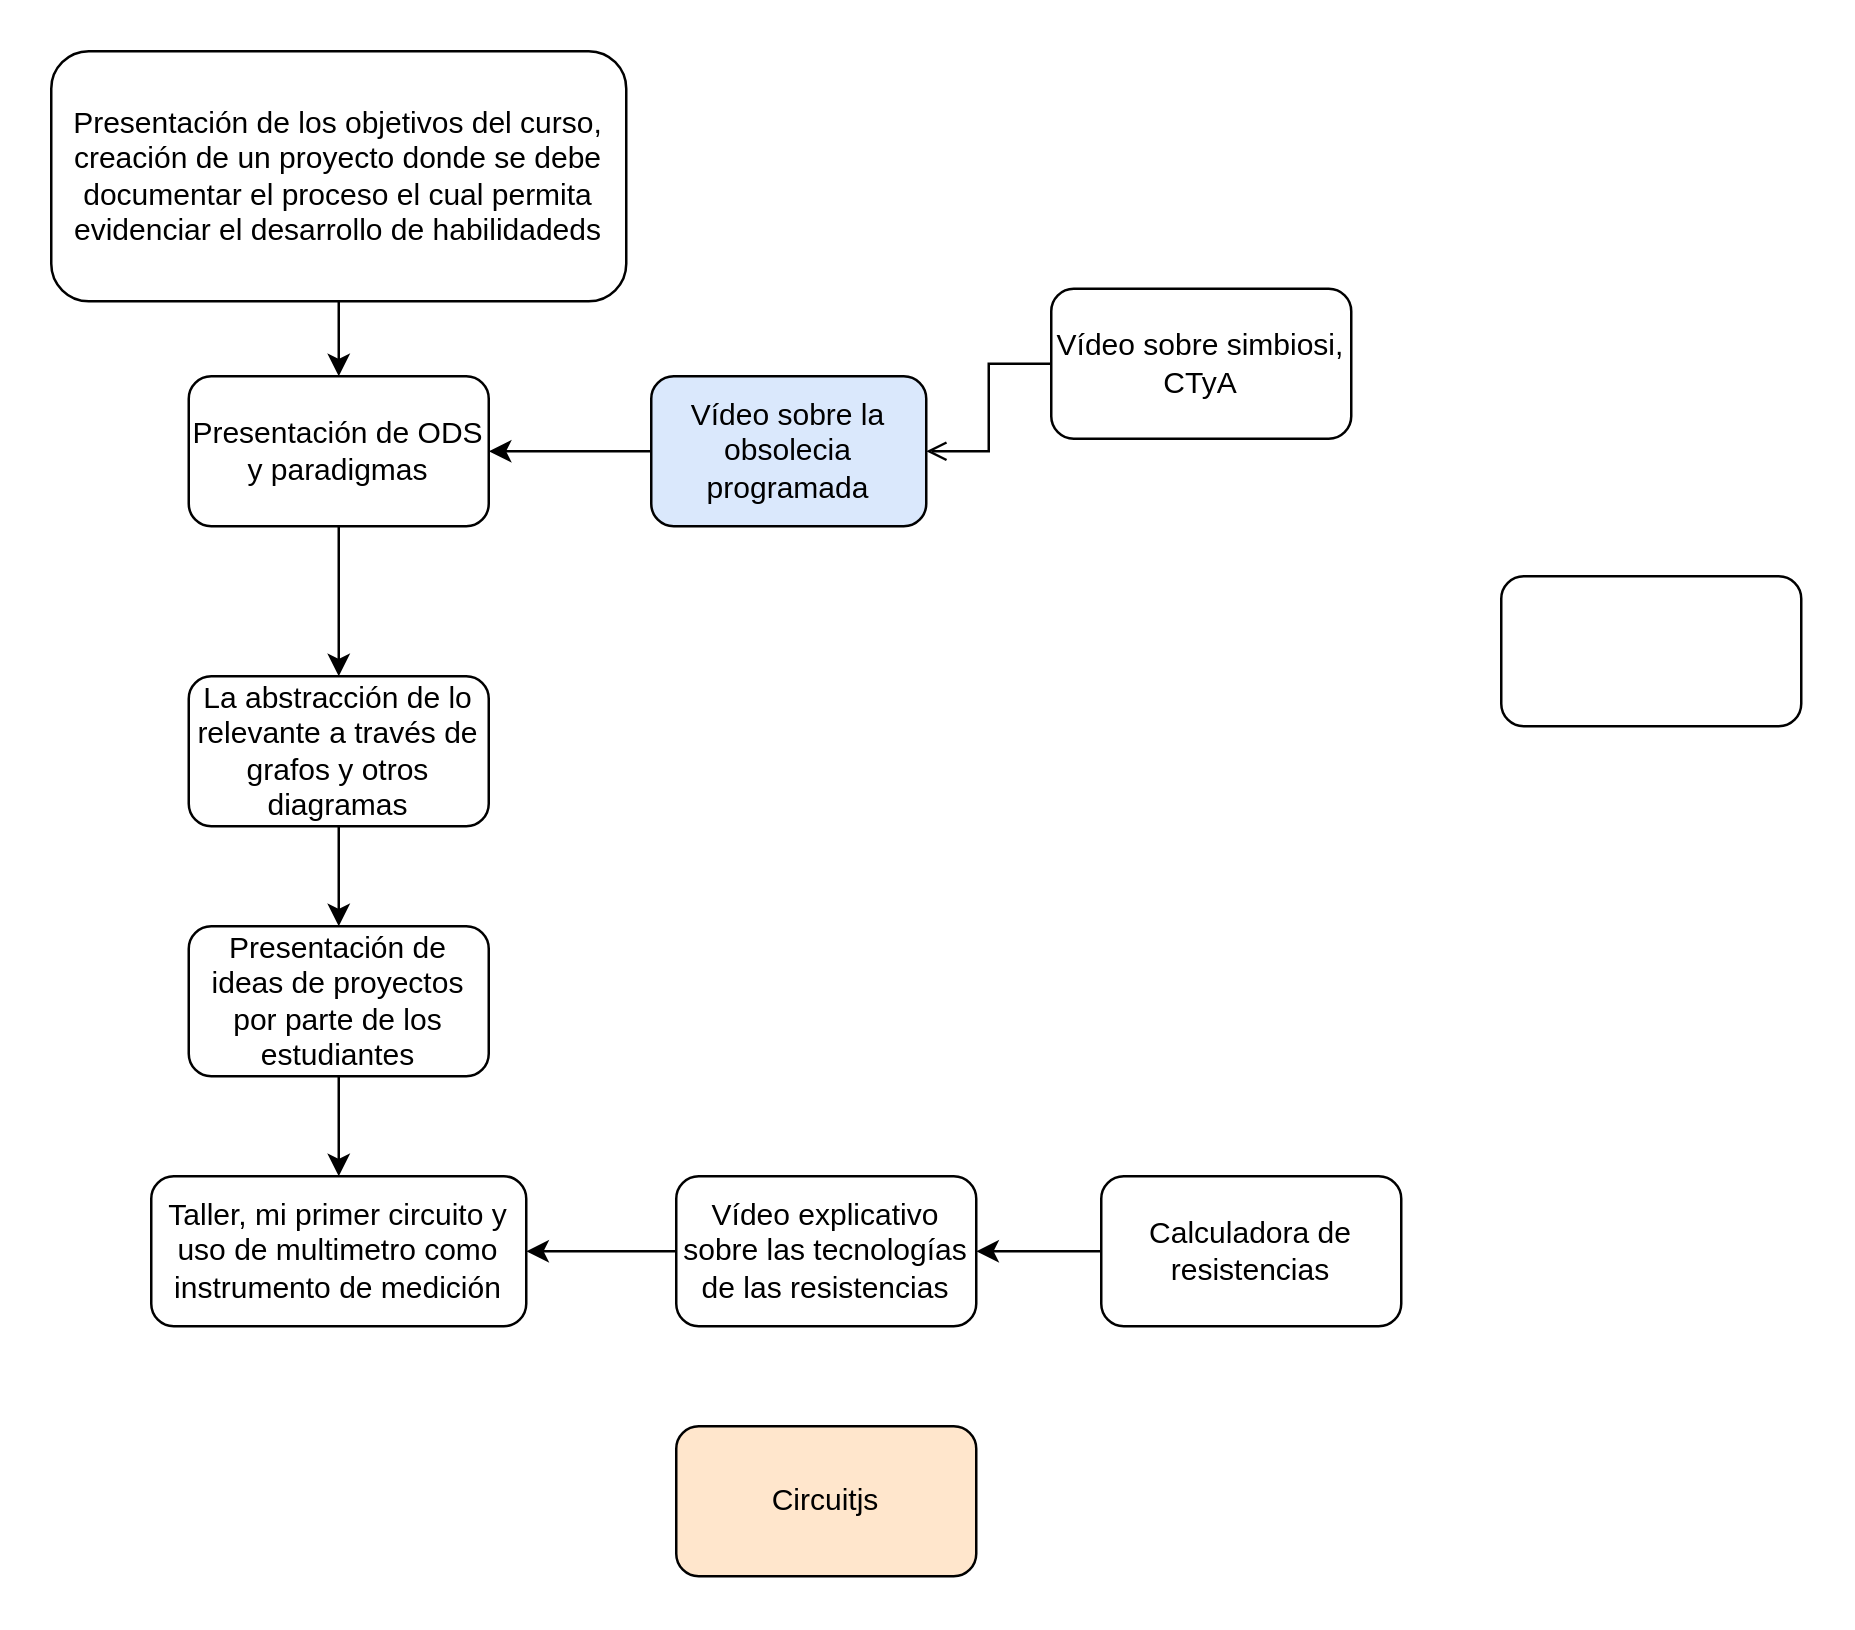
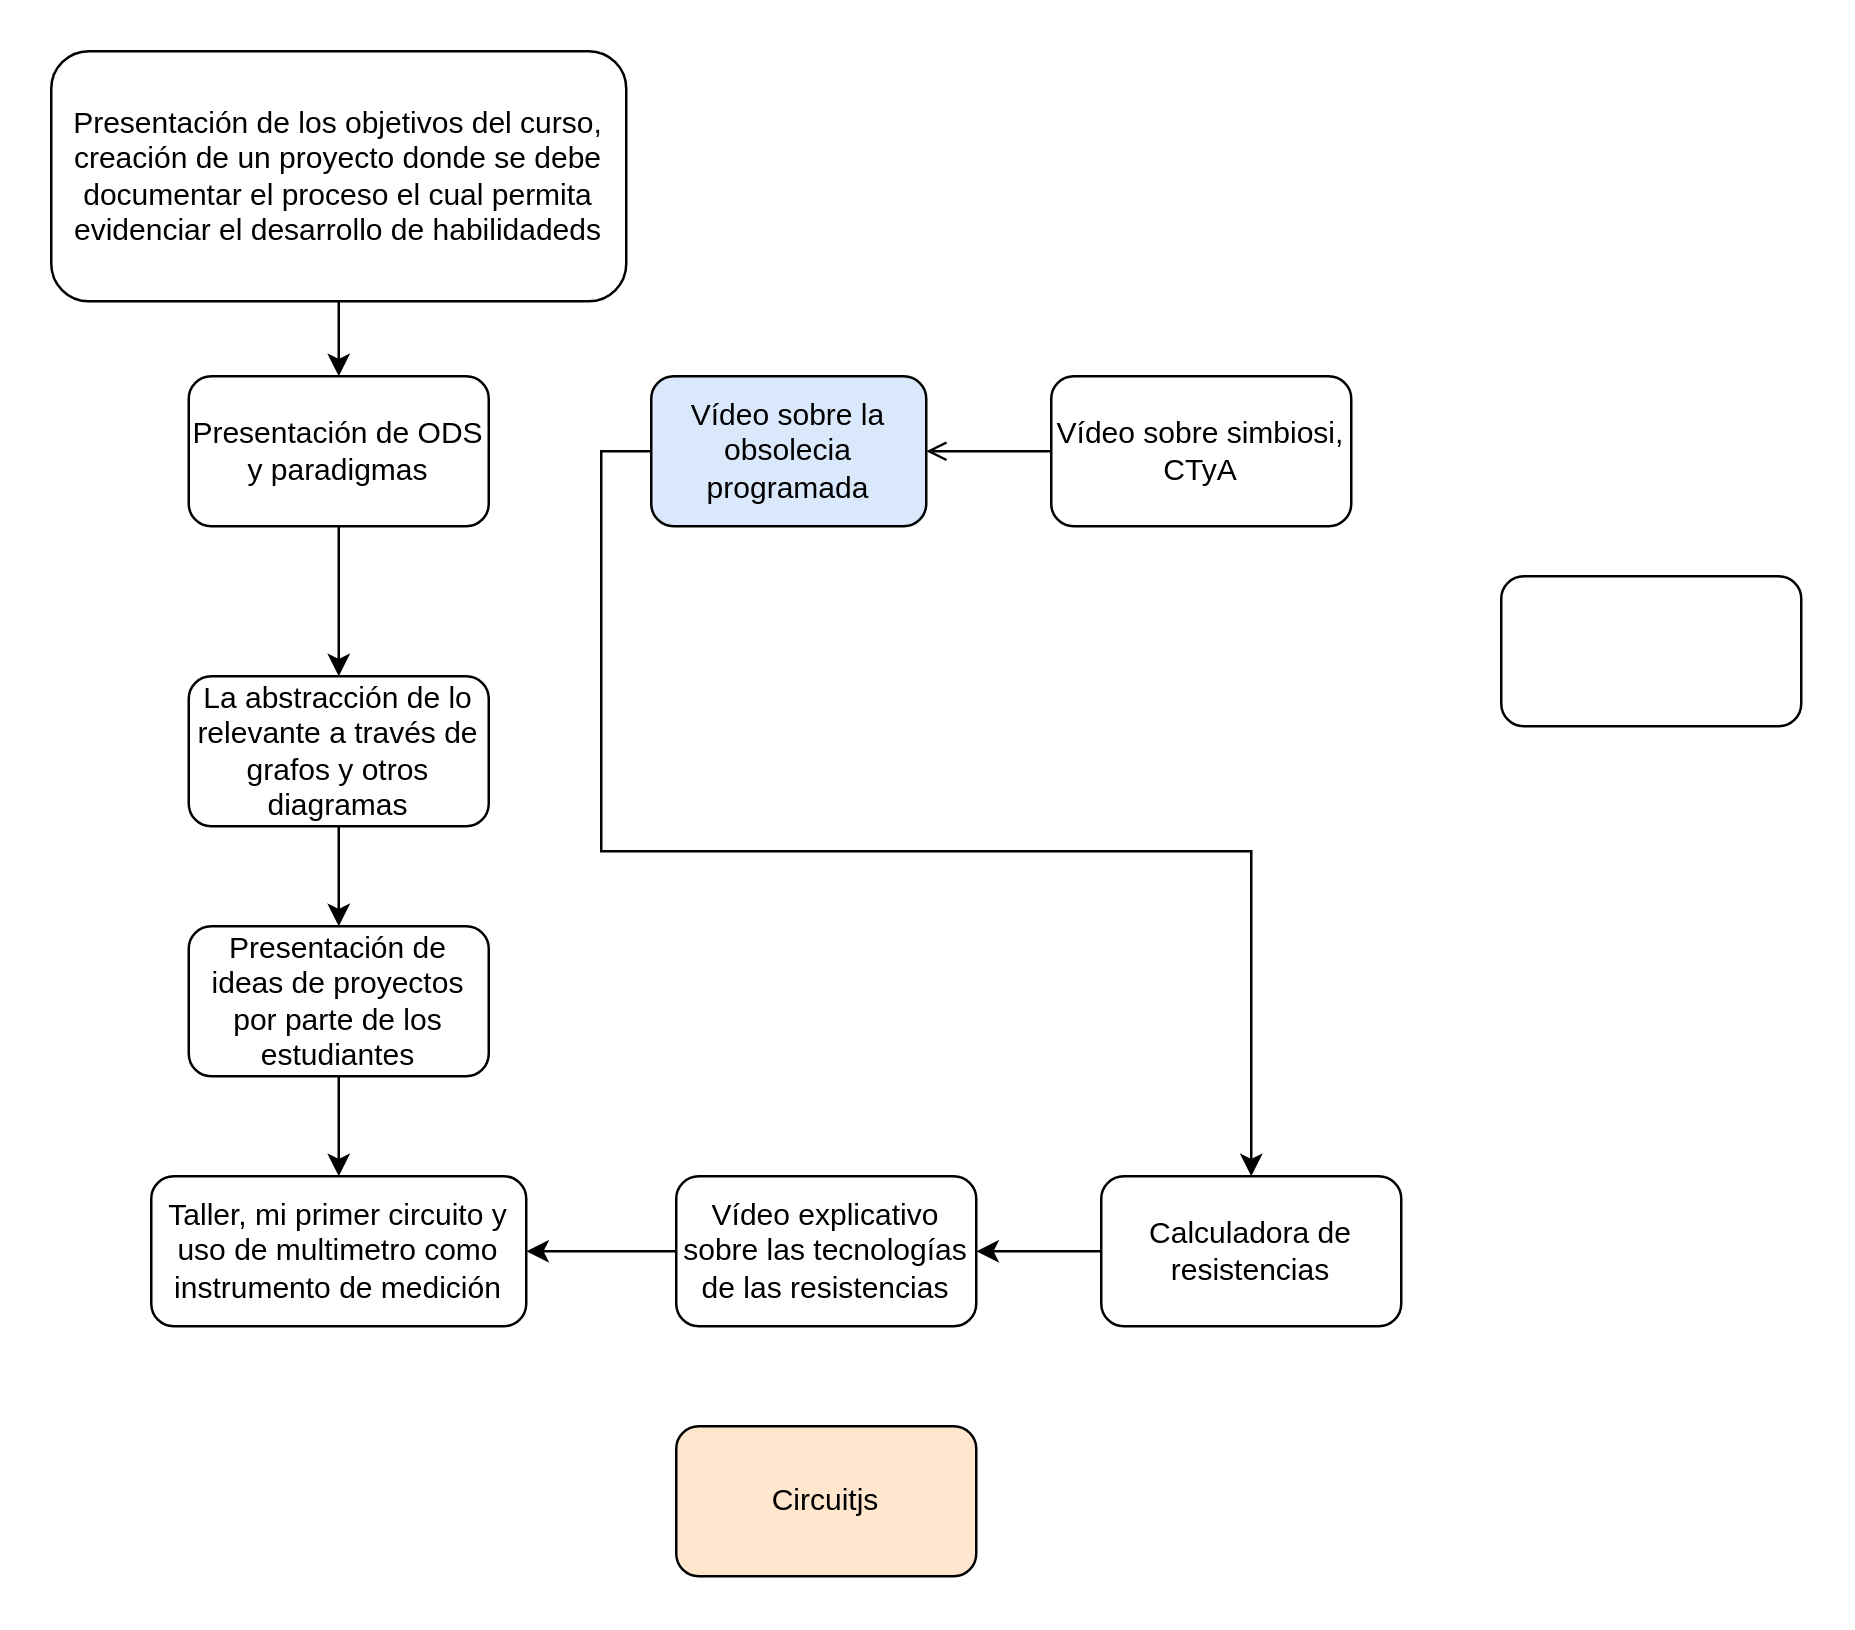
node "Vídeo sobre simbiosi, CTyA": moved (1201, 364) -> (1201, 451)
edge "Vídeo sobre la obsolecia programada" -> "Presentación de ODS y paradigmas": now "Vídeo sobre la obsolecia programada" -> "Calculadora de resistencias"
